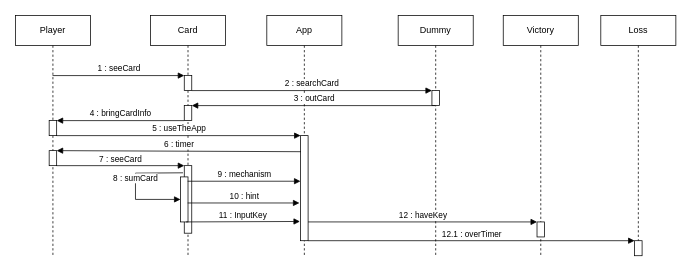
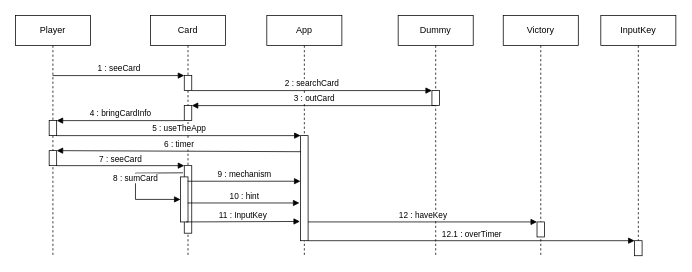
node "Loss": label "Loss" -> "InputKey"
